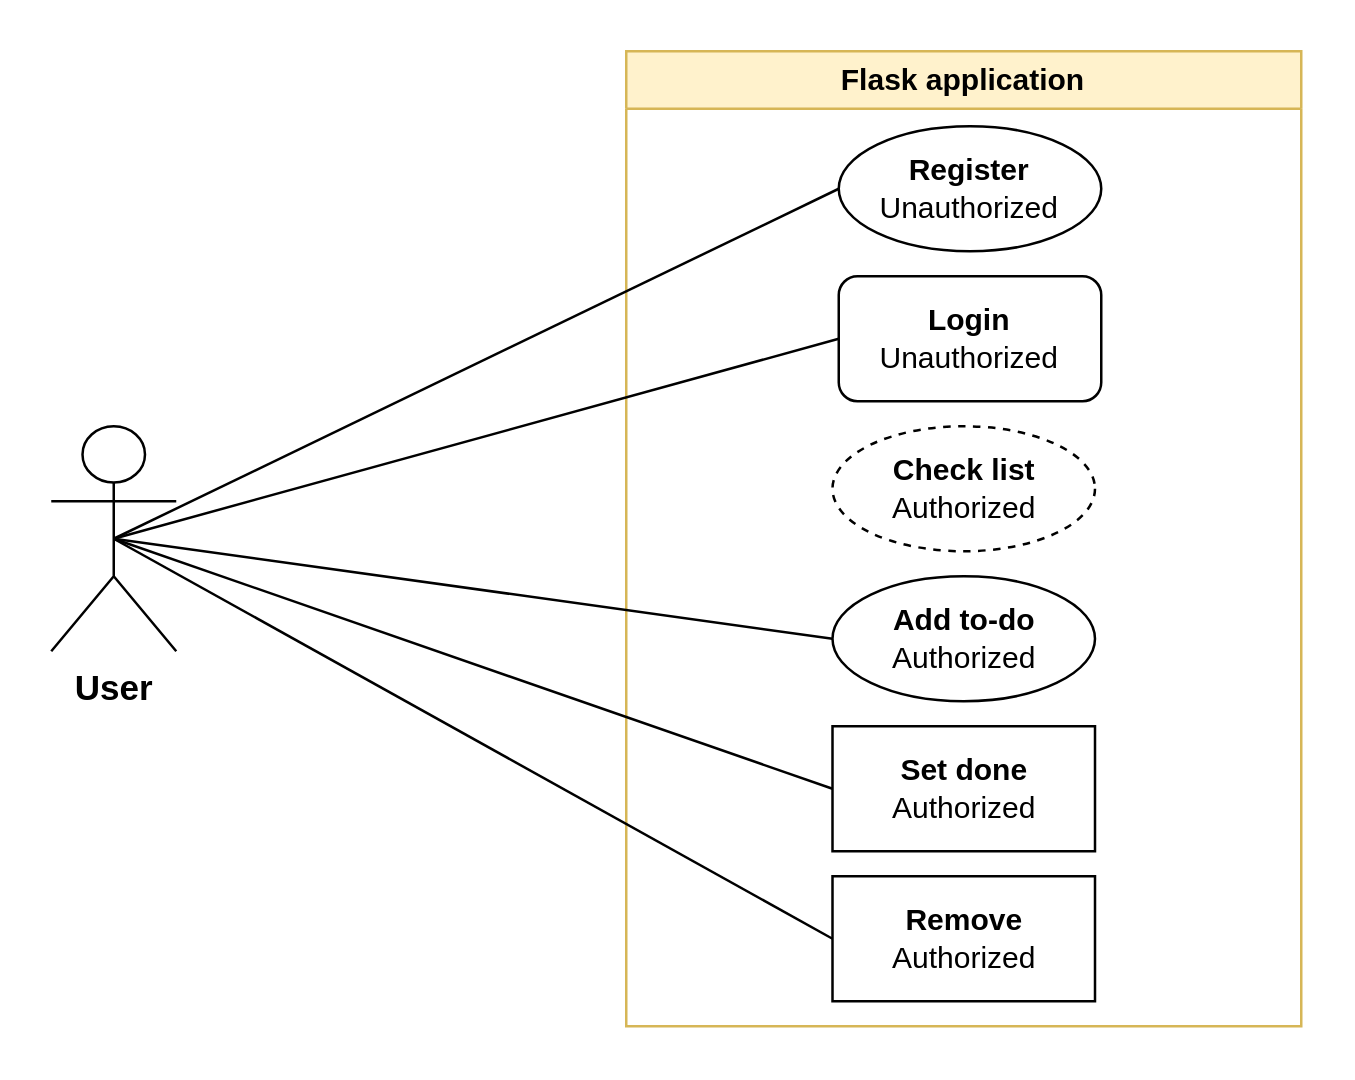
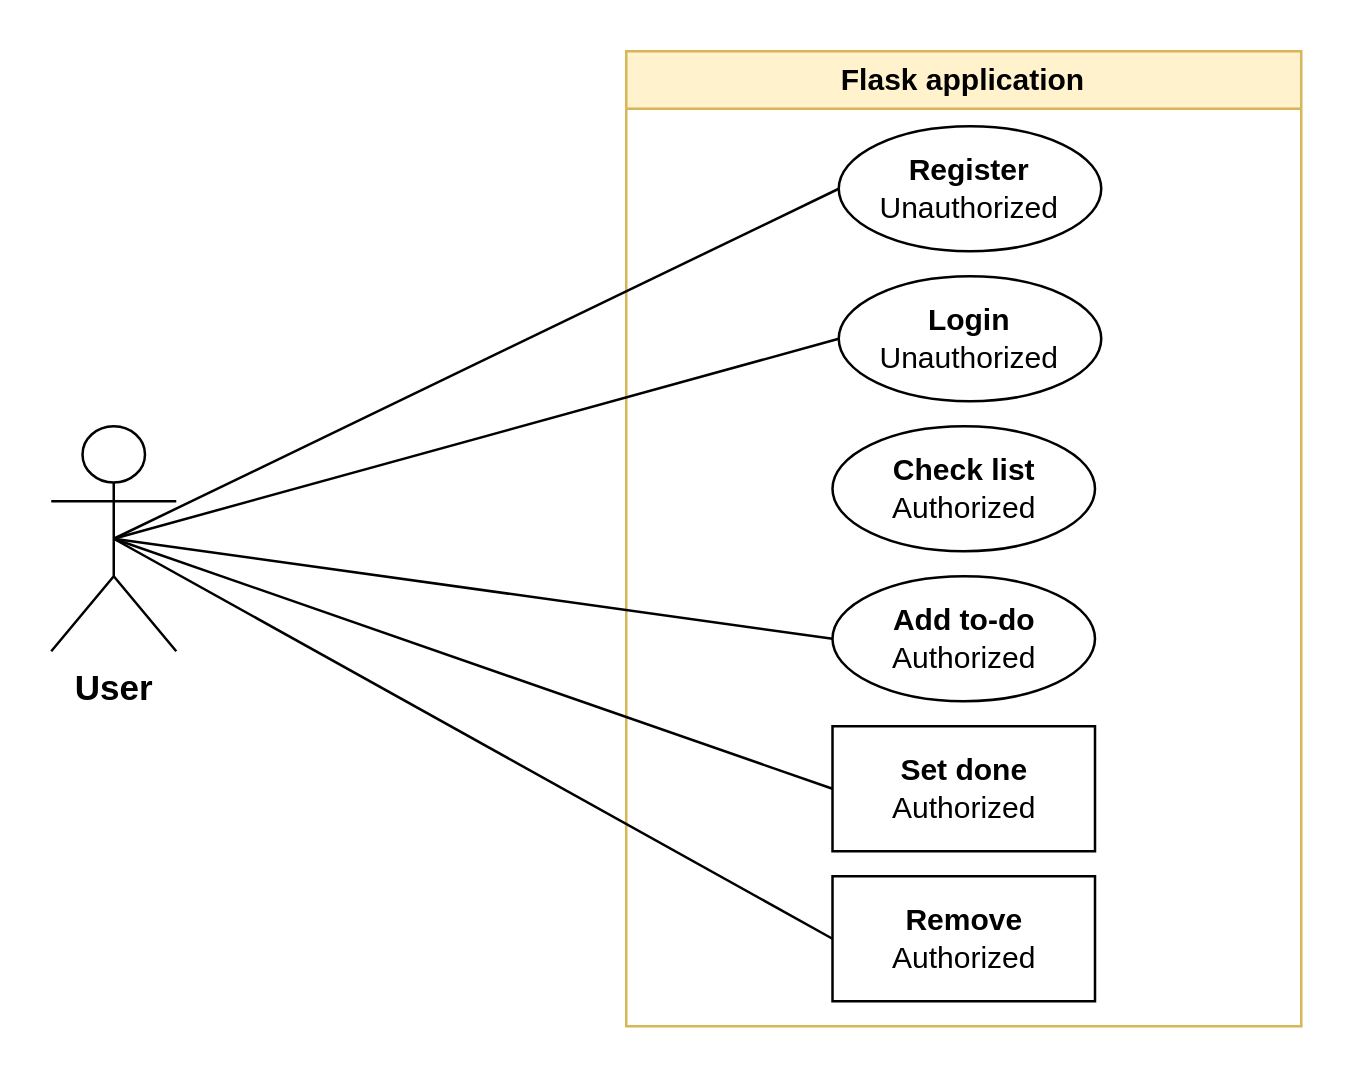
node "Login Unauthorized": shape rounded rectangle -> ellipse
node "Check list Authorized": style dashed -> solid
